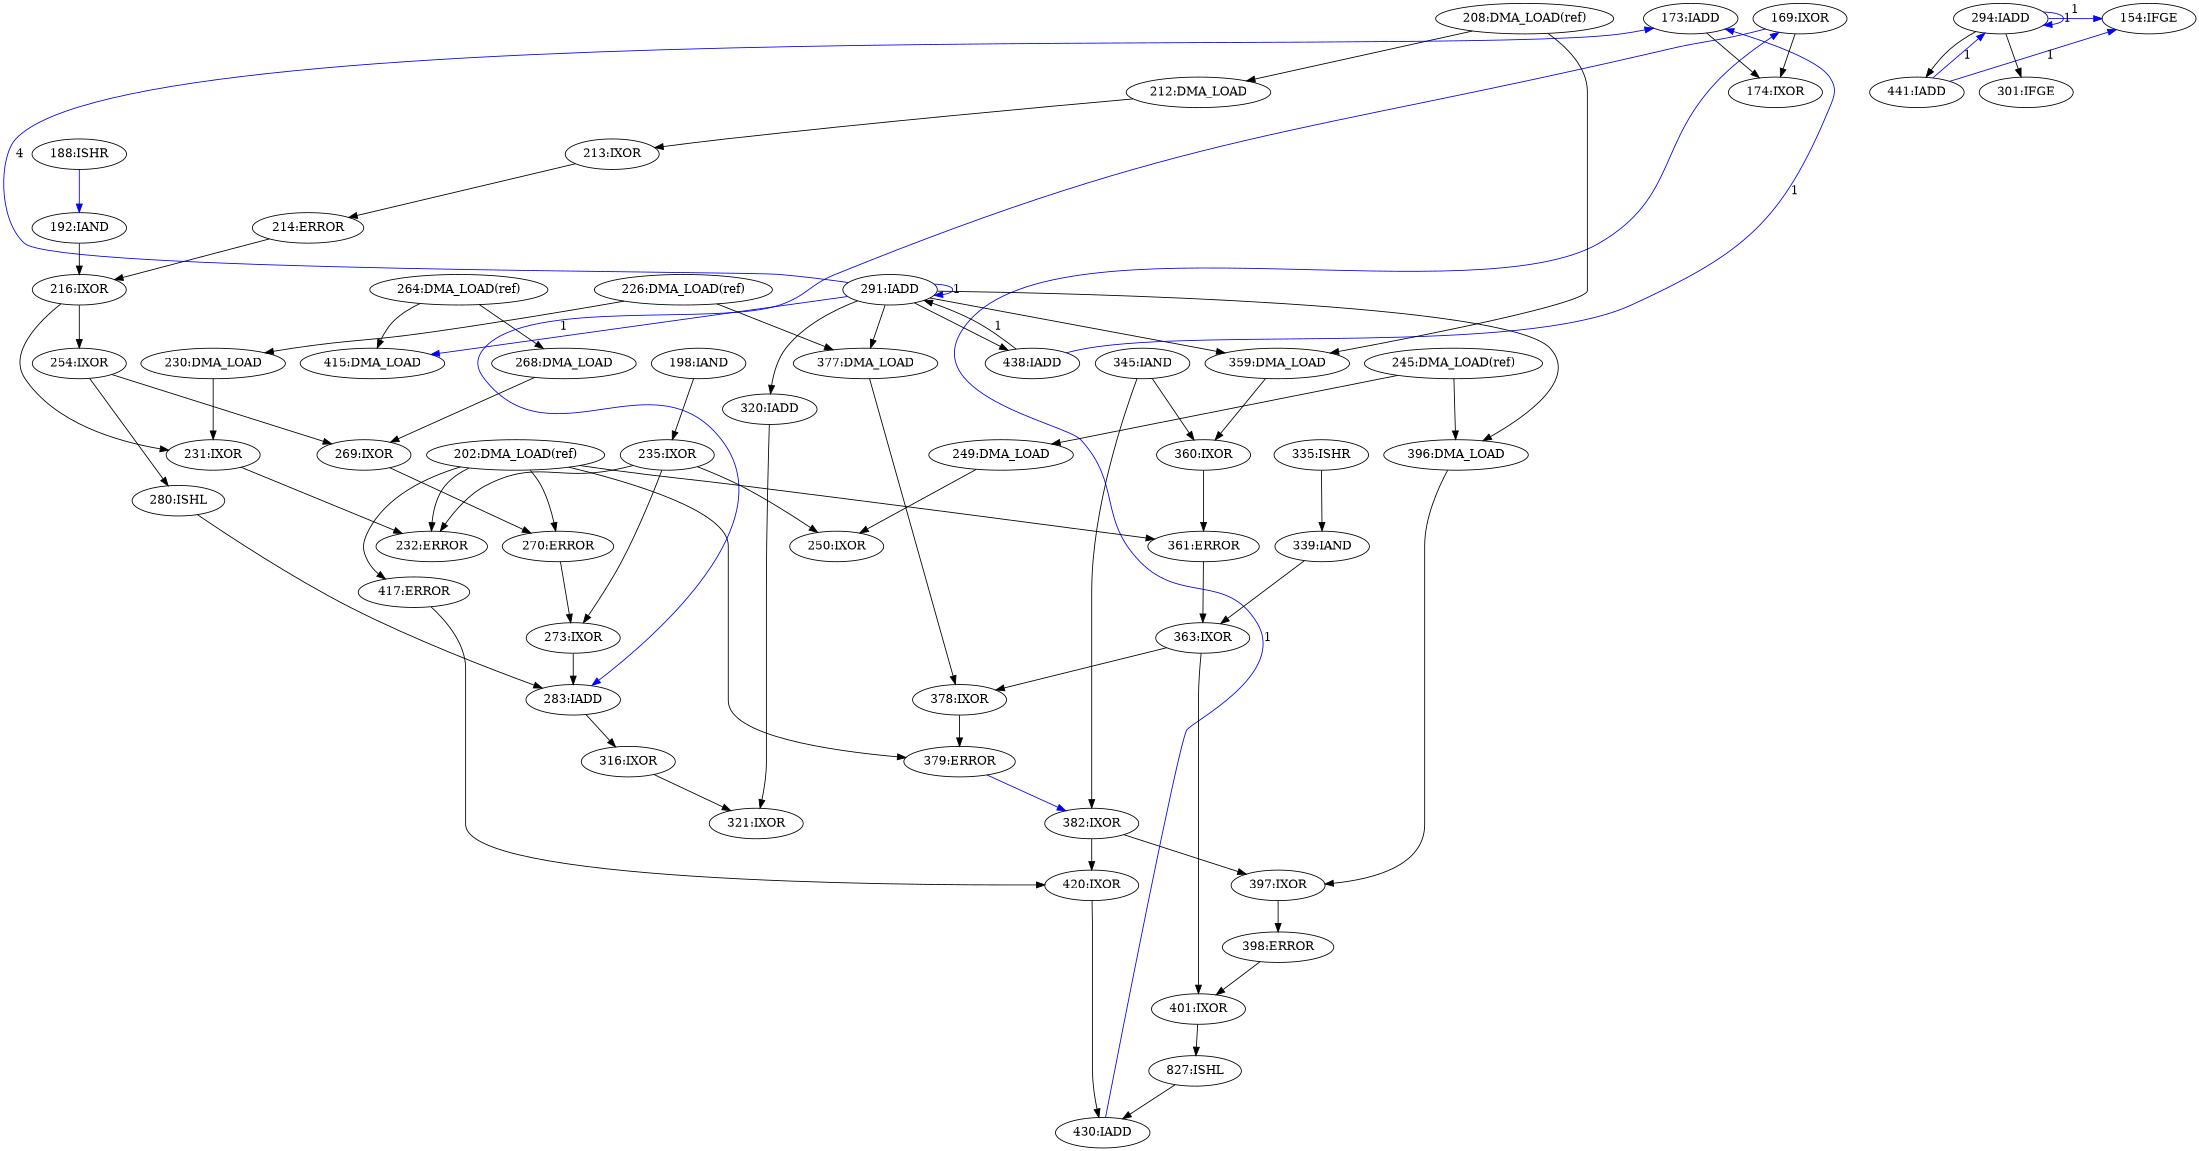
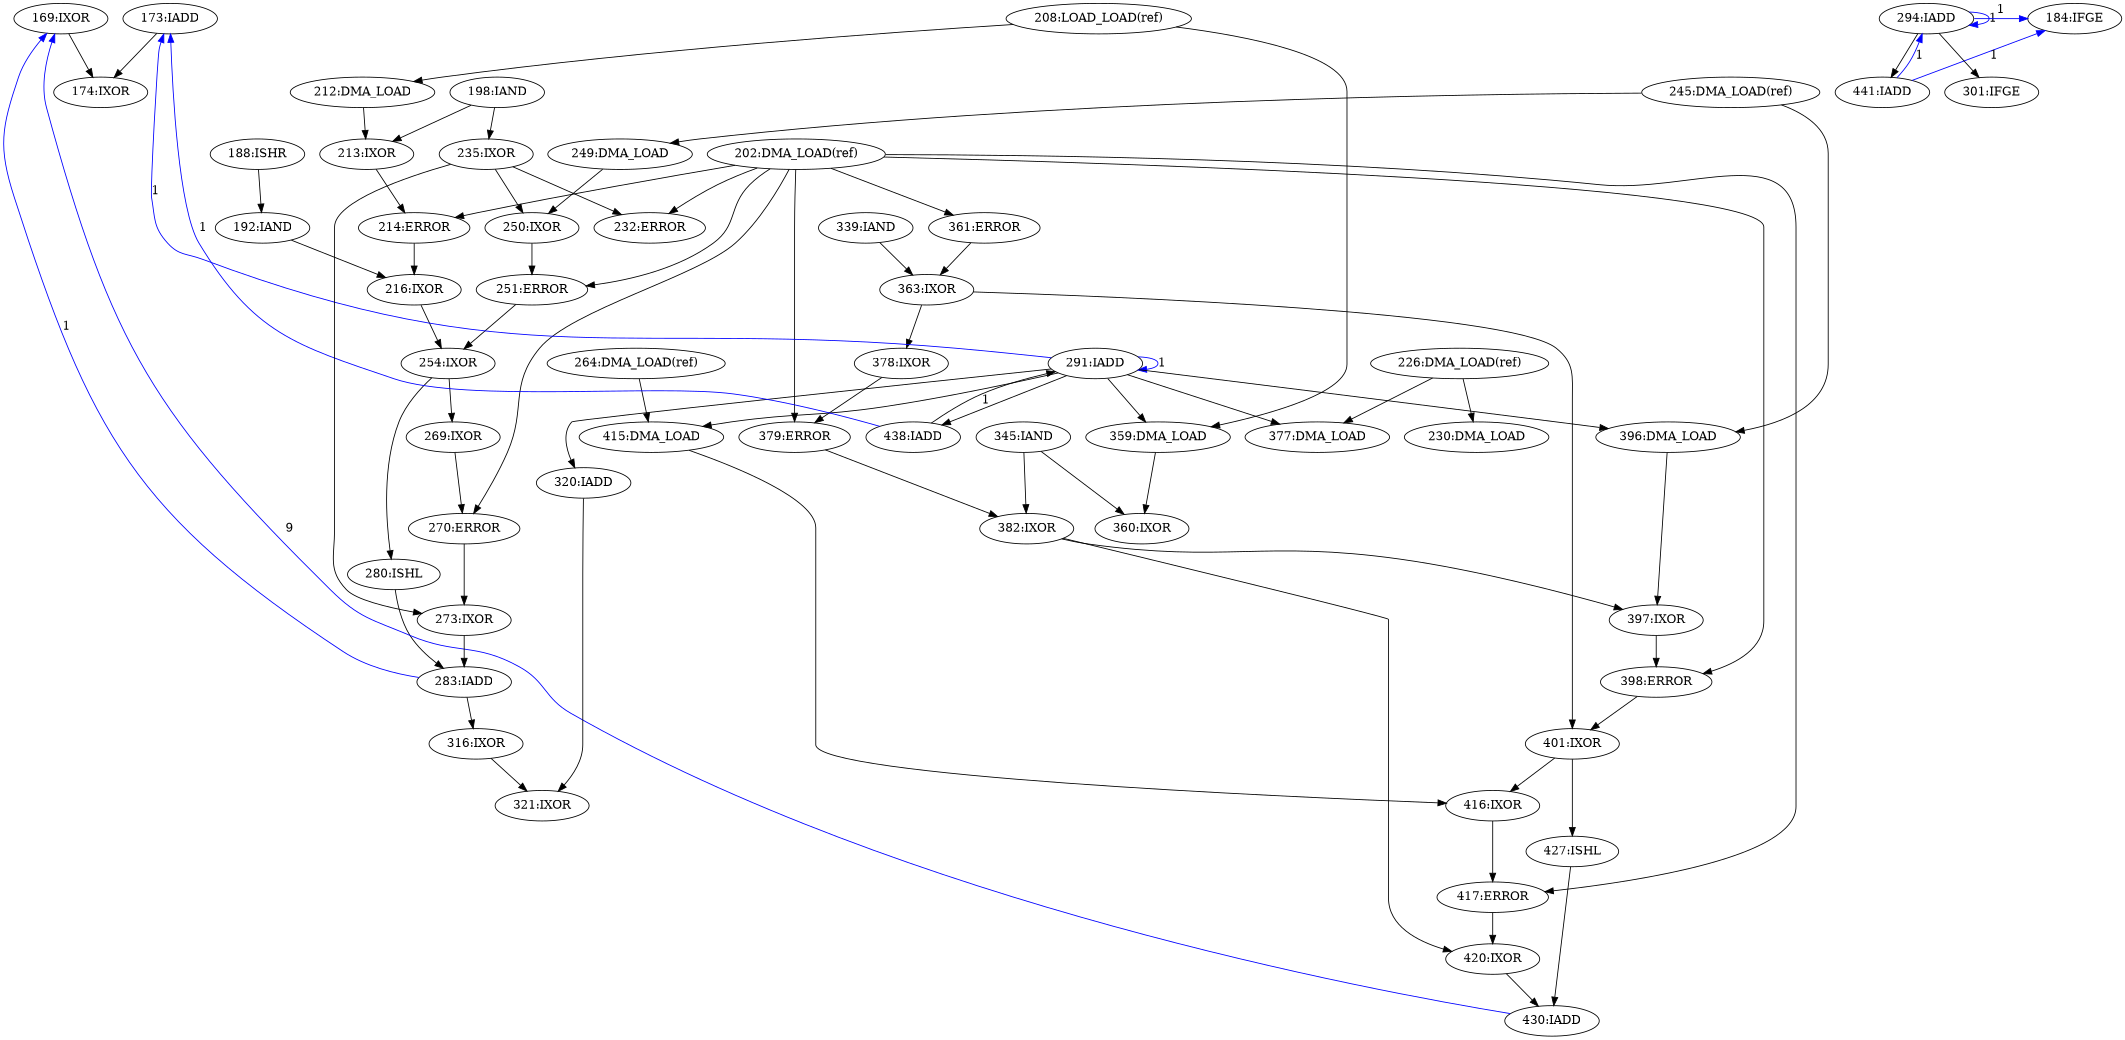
node "208:DMA_LOAD(ref)": label "208:DMA_LOAD(ref)" -> "208:LOAD_LOAD(ref)"
node "154:IFGE": label "154:IFGE" -> "184:IFGE"
edge "198:IAND" -> "213:IXOR": added
edge "291:IADD" -> "173:IADD": label "4" -> "1"
edge "188:ISHR" -> "192:IAND": color blue -> black
edge "202:DMA_LOAD(ref)" -> "214:ERROR": added
edge "202:DMA_LOAD(ref)" -> "398:ERROR": added
edge "169:IXOR" -> "283:IADD": reversed
node "251:ERROR": added
edge "291:IADD" -> "415:DMA_LOAD": color blue -> black
node "268:DMA_LOAD": removed
node "231:IXOR": removed
node "335:ISHR": removed
edge "360:IXOR" -> "361:ERROR": removed
edge "377:DMA_LOAD" -> "378:IXOR": removed
edge "430:IADD" -> "169:IXOR": label "1" -> "9"
edge "379:ERROR" -> "382:IXOR": color blue -> black
node "416:IXOR": added
node "827:ISHL": label "827:ISHL" -> "427:ISHL"
